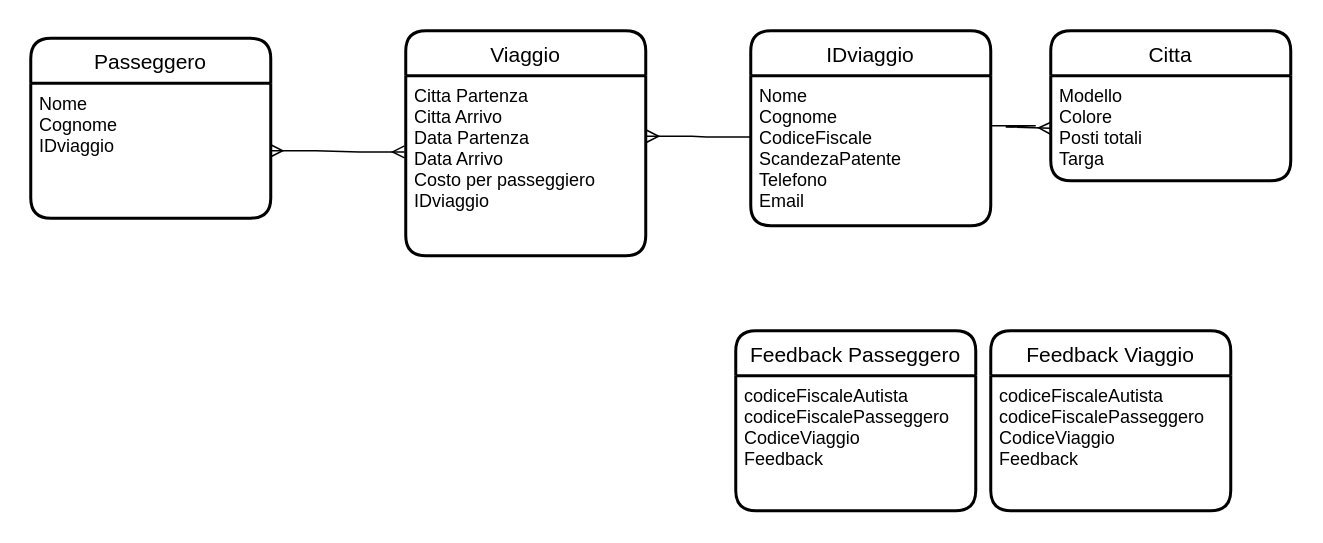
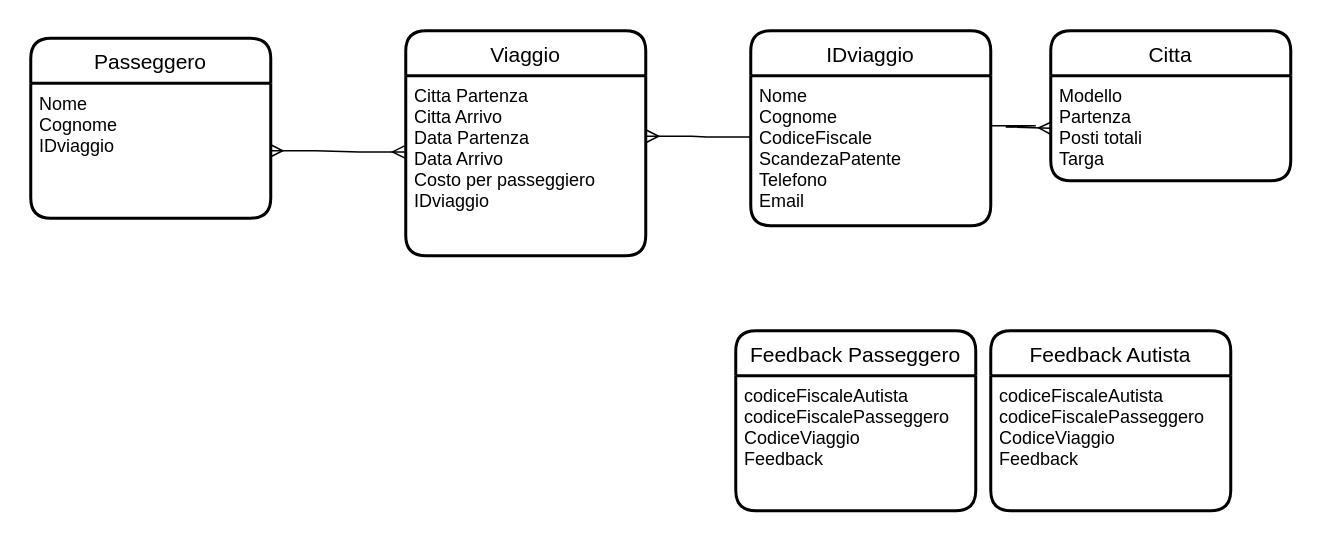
node "Modello Colore Posti totali Targa": label "Modello Colore Posti totali Targa" -> "Modello Partenza Posti totali Targa"
node "Feedback Viaggio": label "Feedback Viaggio" -> "Feedback Autista"
